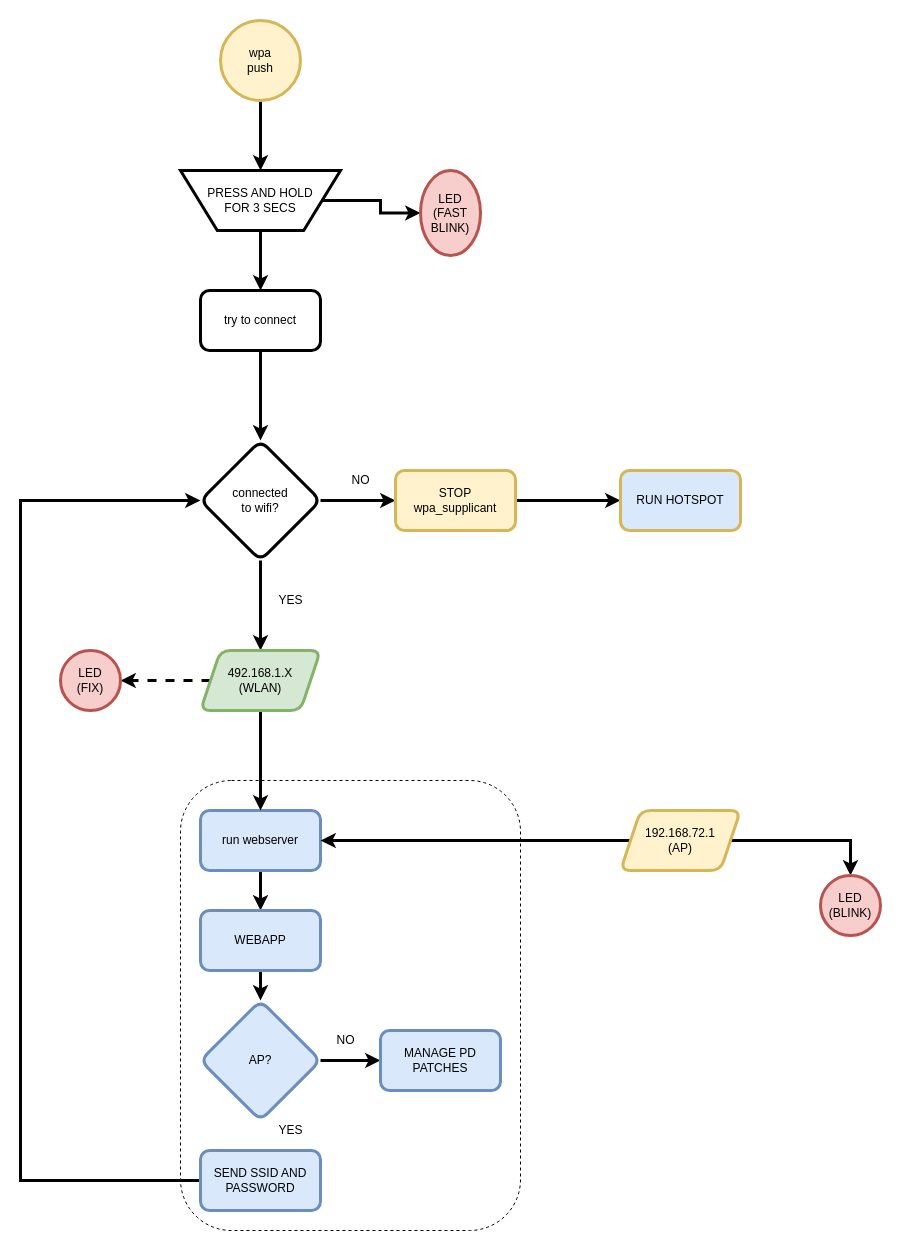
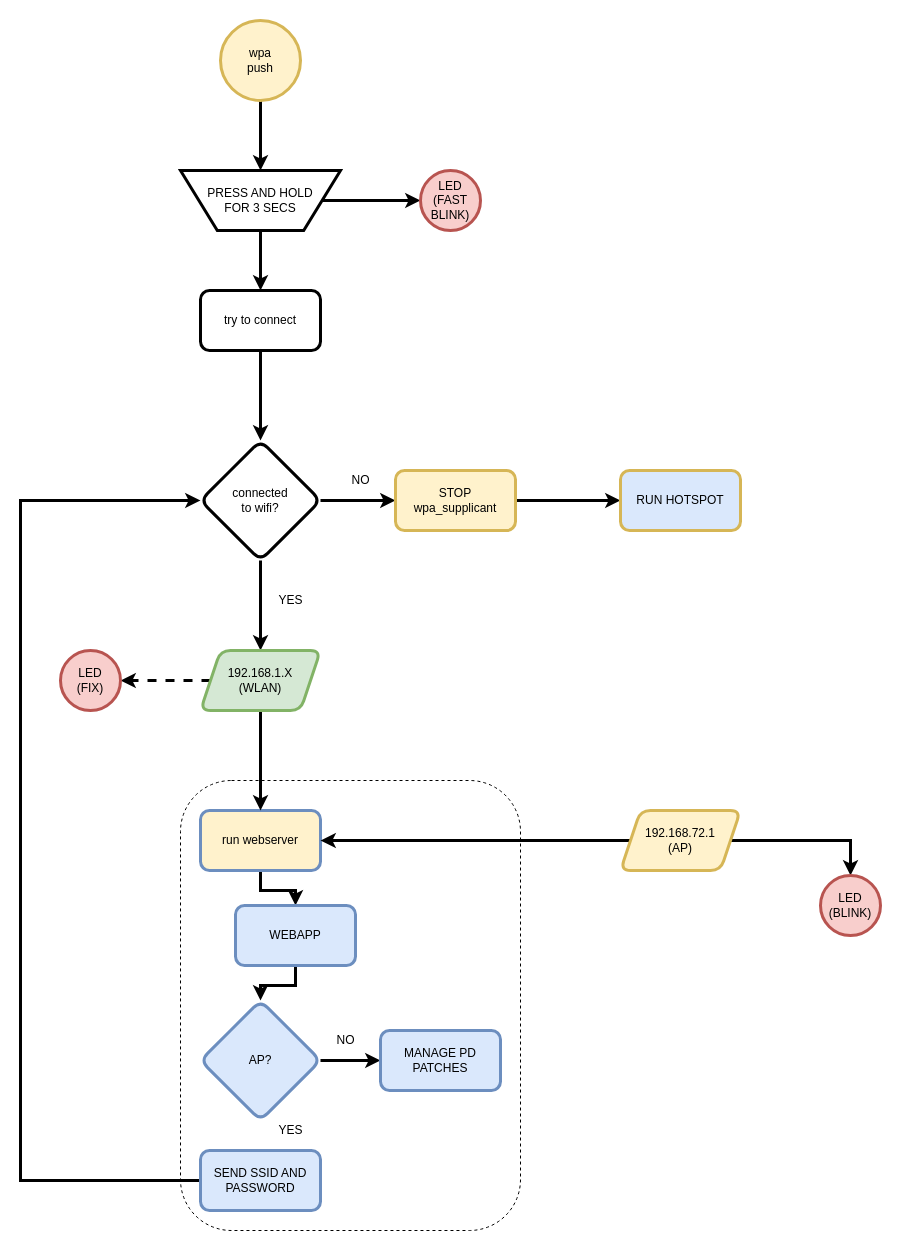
node "LED (FAST BLINK)": size 60x85 -> 60x60
node "492.168.1.X (WLAN)": label "492.168.1.X (WLAN)" -> "192.168.1.X (WLAN)"
node "run webserver": fillcolor #dae8fc -> #fff2cc
node "WEBAPP": moved (261, 941) -> (296, 936)
